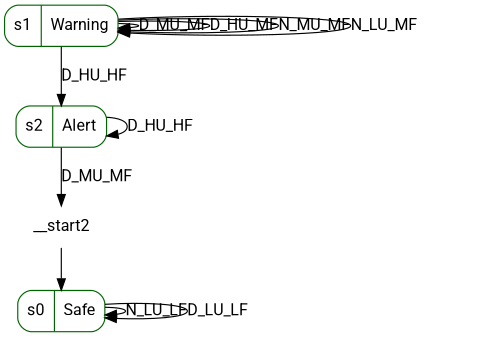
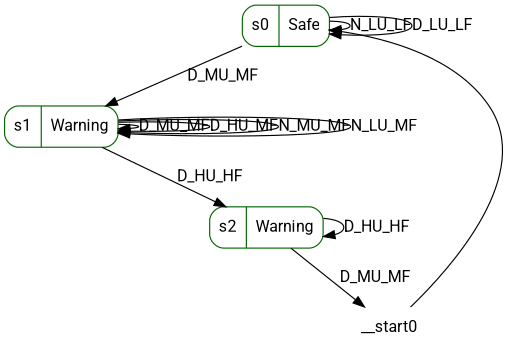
edge "s0" -> "s1": added, label "D_MU_MF"
node "s2": text "Alert" -> "Warning"
node "__start2": label "__start2" -> "__start0"
